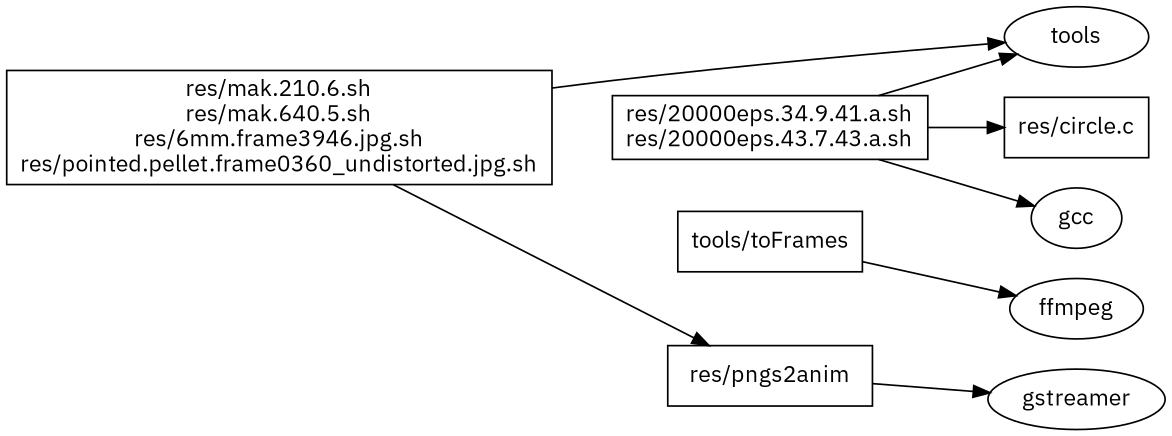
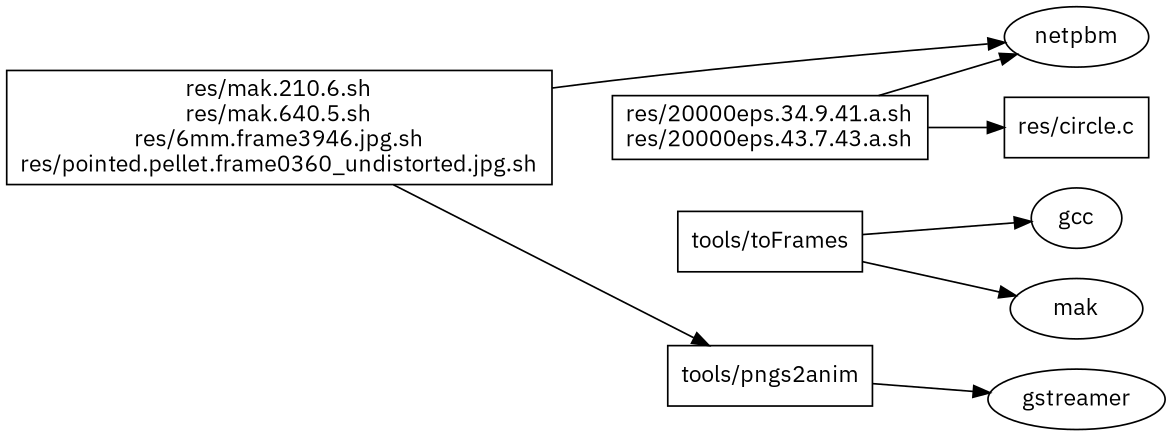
node "tools": label "tools" -> "netpbm"
edge "res/20000eps.34.9.41.a.sh res/20000eps.43.7.43.a.sh" -> "gcc": now "tools/toFrames" -> "gcc"
node "ffmpeg": label "ffmpeg" -> "mak"
node "res/pngs2anim": label "res/pngs2anim" -> "tools/pngs2anim"
